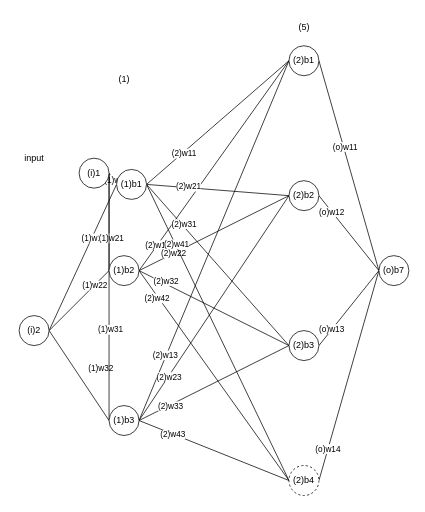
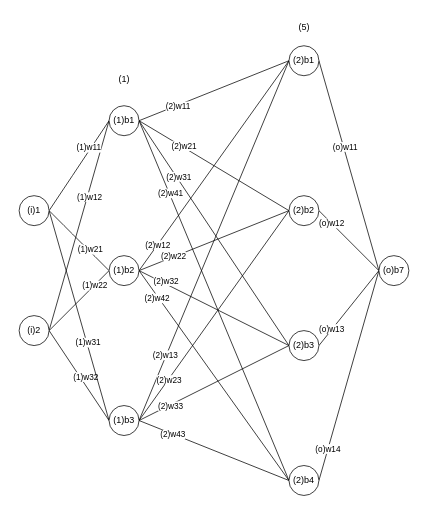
node "input": removed
node "(i)1": moved (94, 173) -> (34, 210)
node "(1)b1": moved (132, 184) -> (124, 120)
node "(2)b2": moved (304, 195) -> (304, 210)
node "(2)b4": style dashed -> solid
